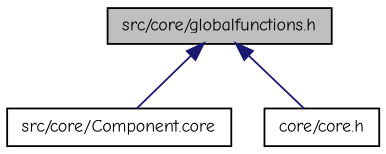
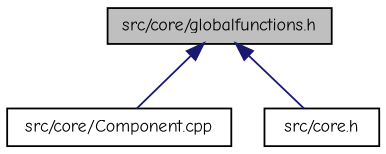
node "src/core/Component.core": label "src/core/Component.core" -> "src/core/Component.cpp"
node "core/core.h": label "core/core.h" -> "src/core.h"
